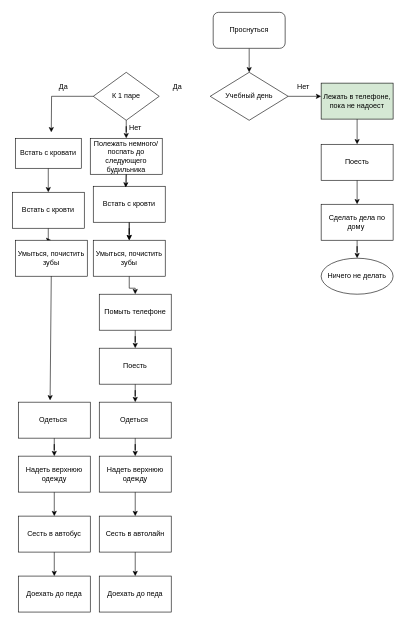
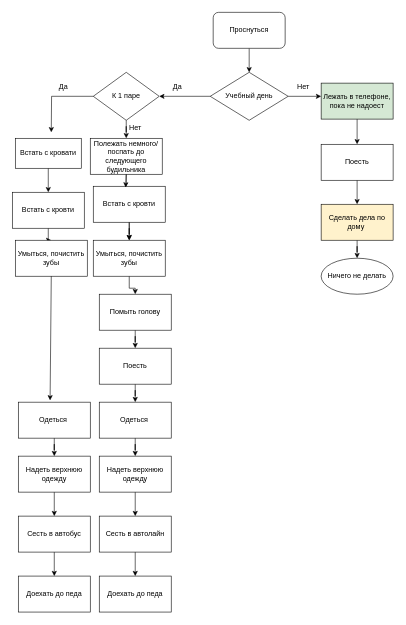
edge "Учебный день" -> "К 1 паре": added
node "Сделать дела по дому": fillcolor #ffffff -> #fff2cc
node "Помыть телефоне": label "Помыть телефоне" -> "Помыть голову"
